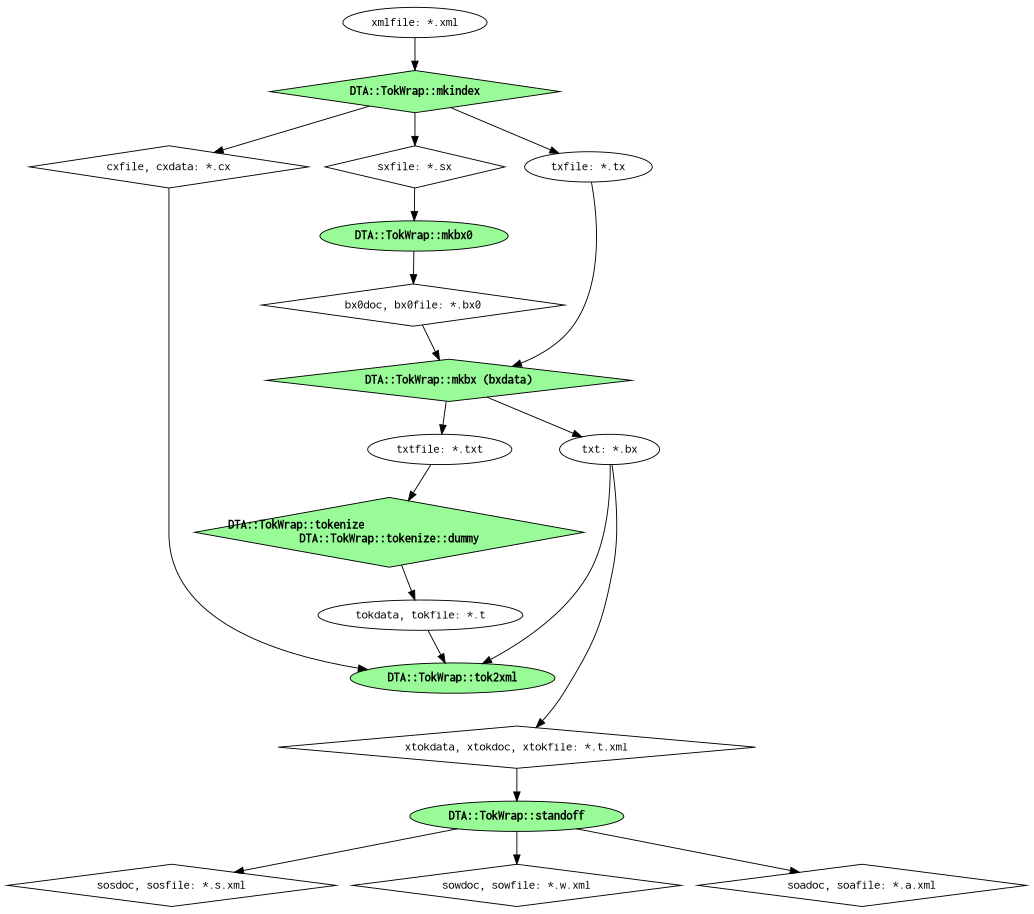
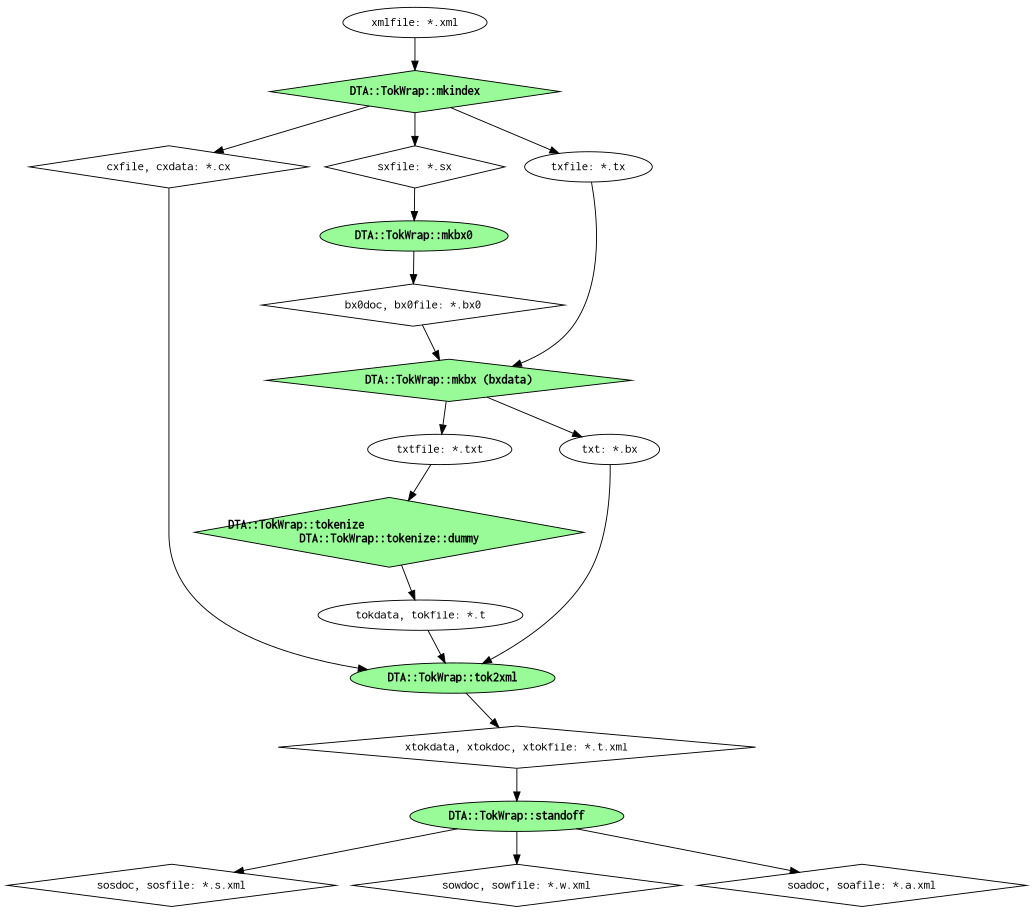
edge "txt: *.bx" -> "xtokdata, xtokdoc, xtokfile: *.t.xml": now "DTA::TokWrap::tok2xml" -> "xtokdata, xtokdoc, xtokfile: *.t.xml"
